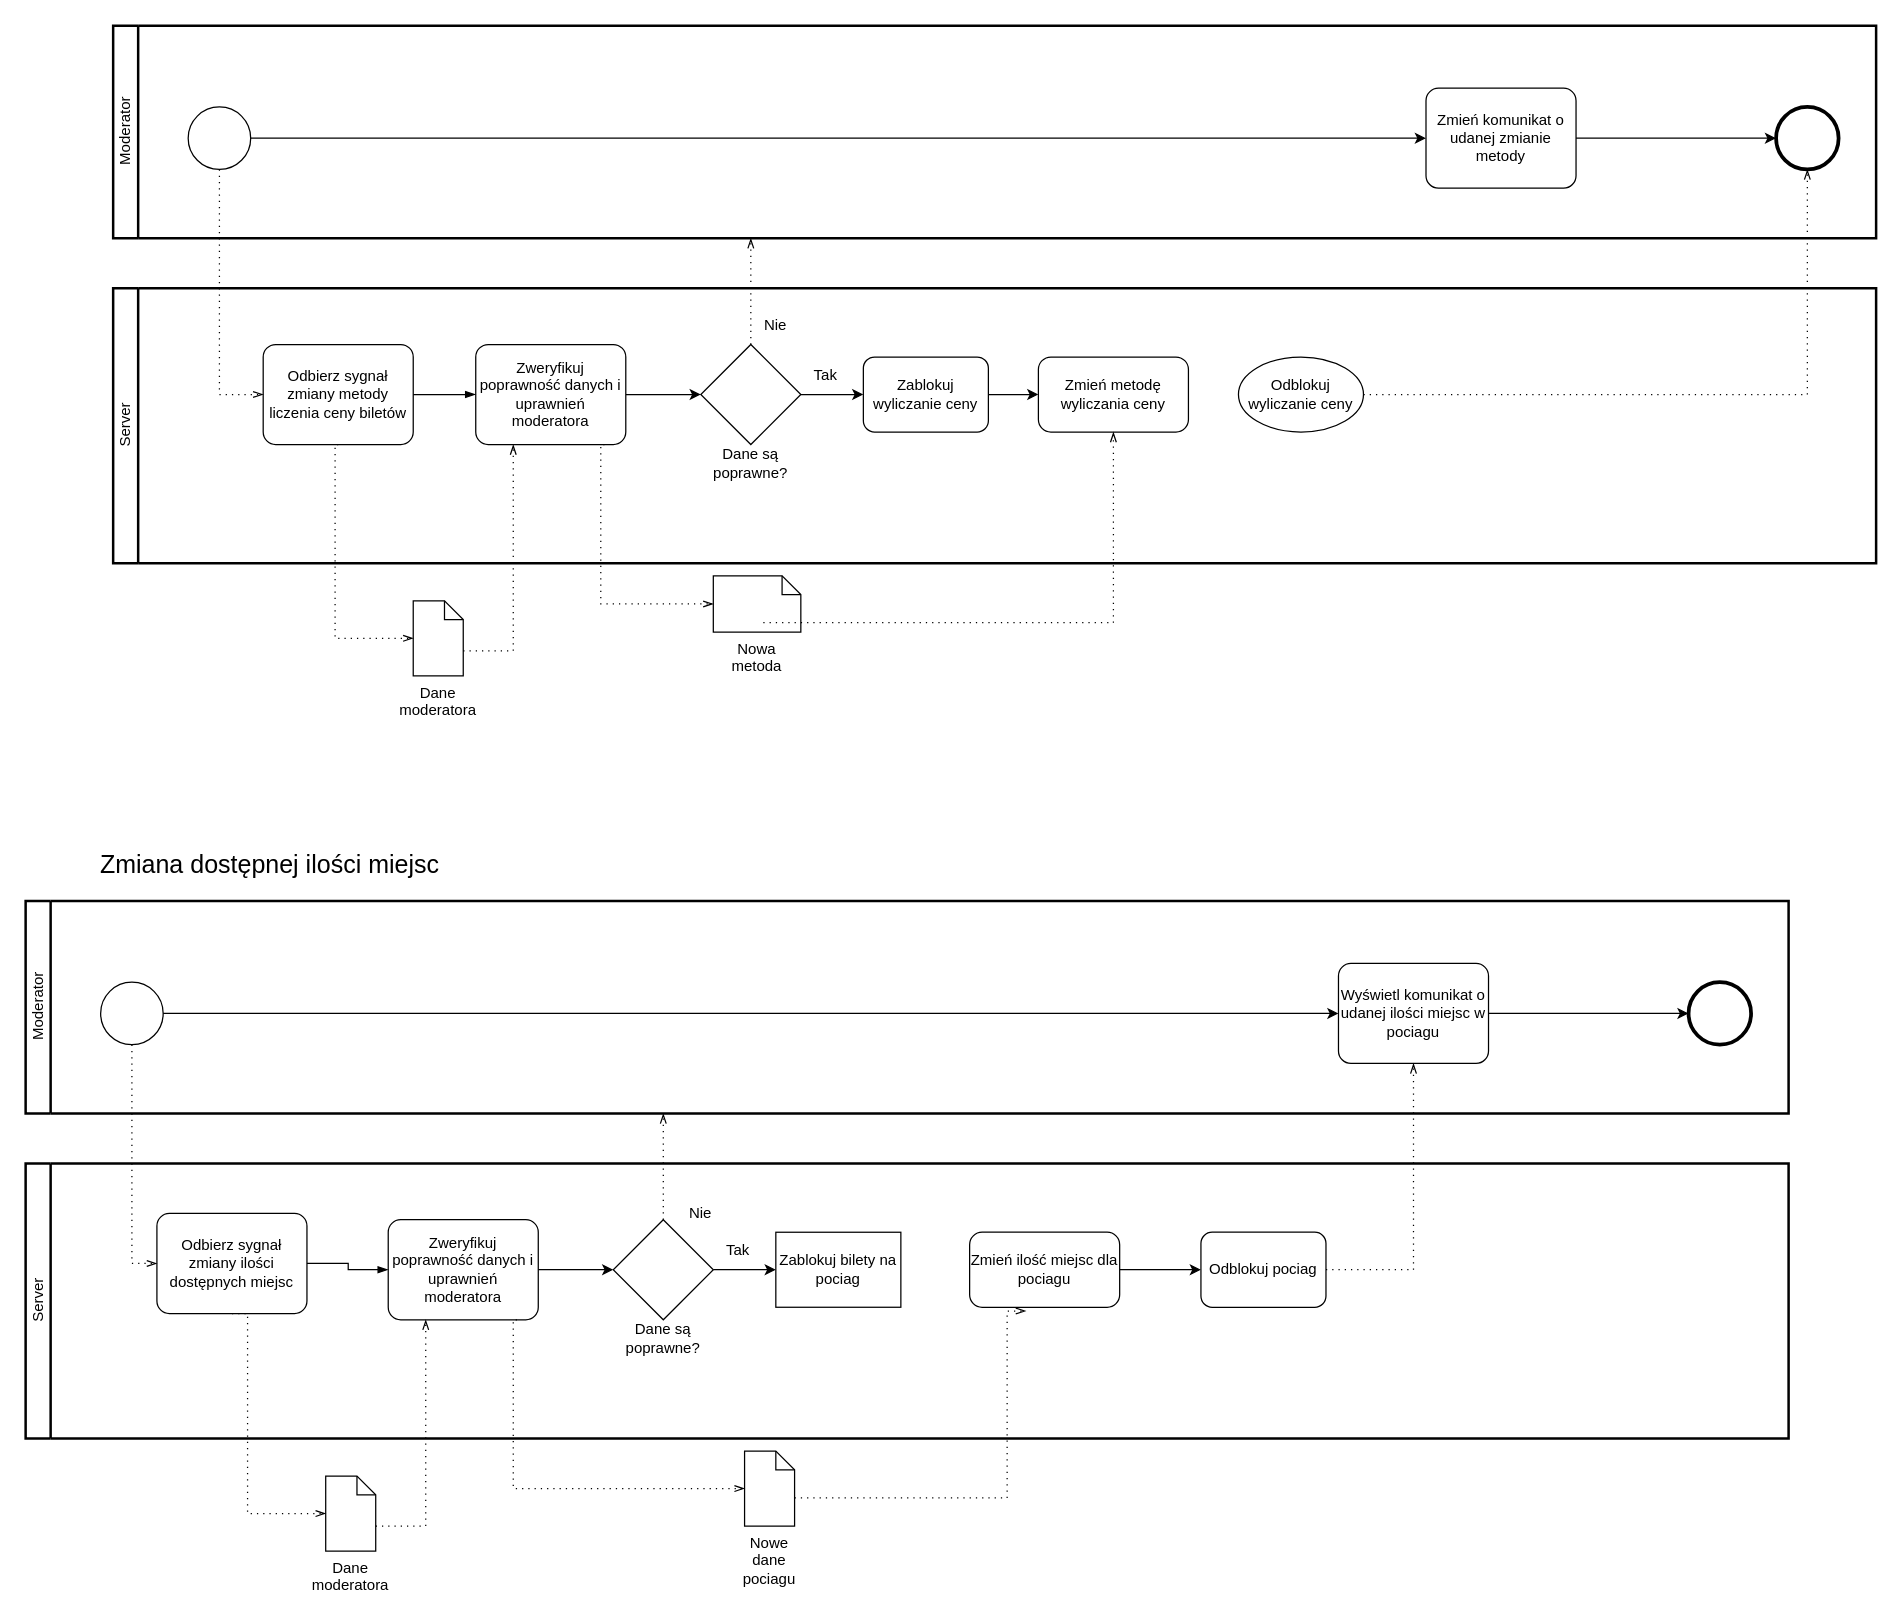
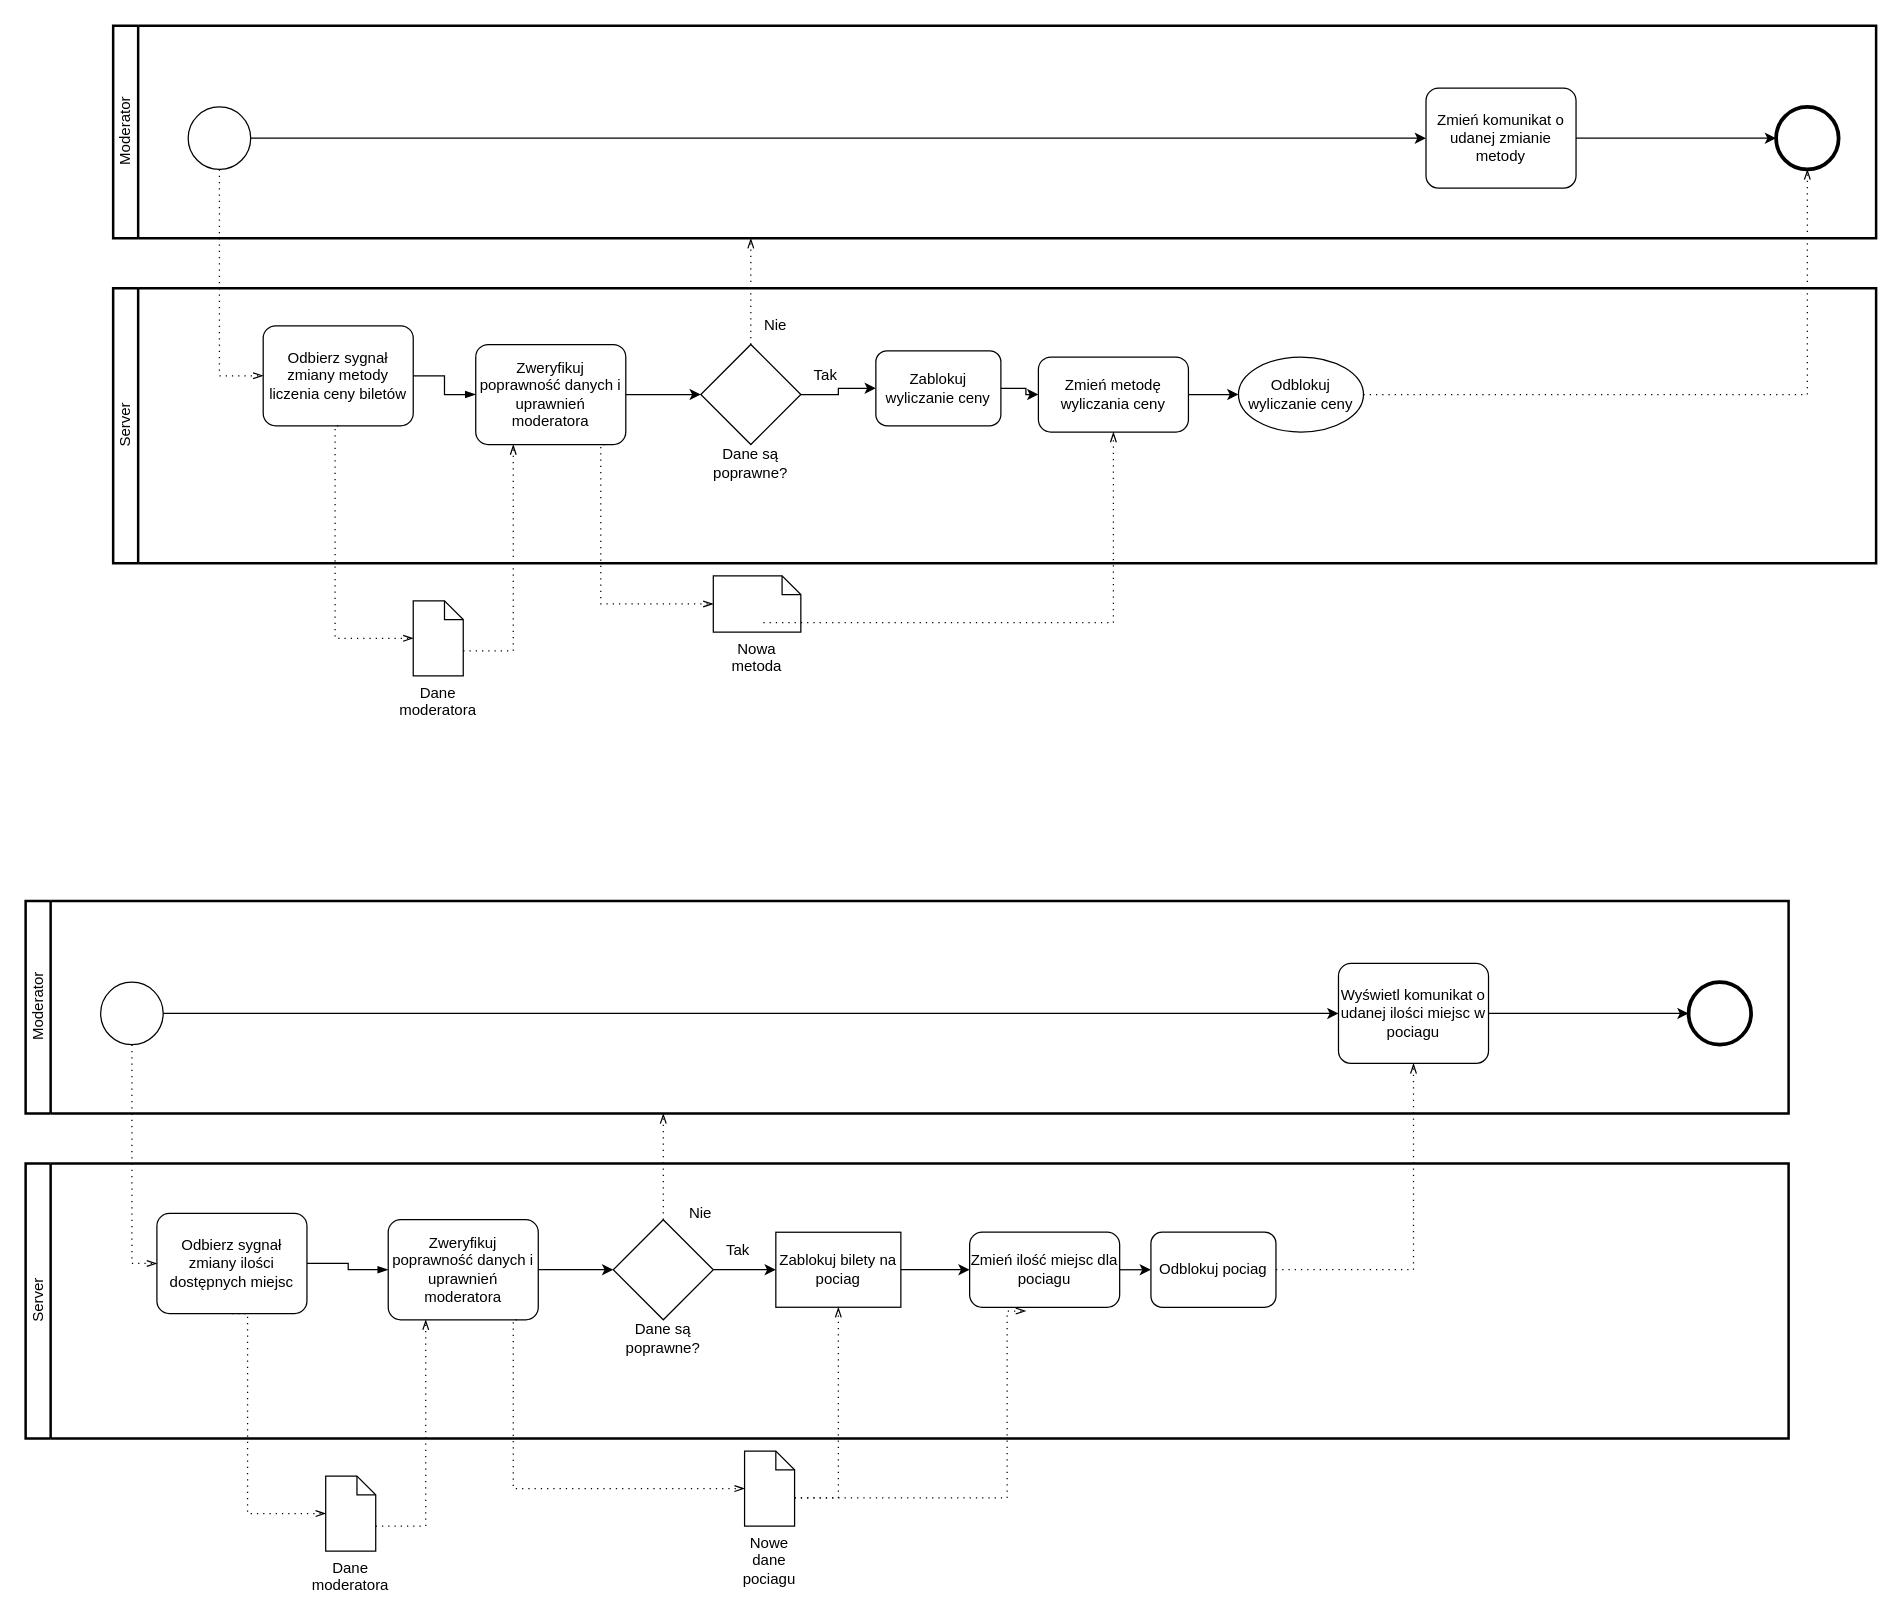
node "Odbierz sygnał zmiany metody liczenia ceny biletów": moved (338, 394) -> (338, 376)
node "Zablokuj wyliczanie ceny": moved (926, 394) -> (938, 388)
edge "Zmień metodę wyliczania ceny" -> "Odblokuj wyliczanie ceny": added
node "Zmiana dostępnej ilości miejsc": removed
edge "Zablokuj bilety na pociag" -> "Zmień ilość miejsc dla pociagu": added
node "Odblokuj pociag": moved (1263, 1269) -> (1213, 1269)
edge "Nowe dane pociagu" -> "Zablokuj bilety na pociag": added
